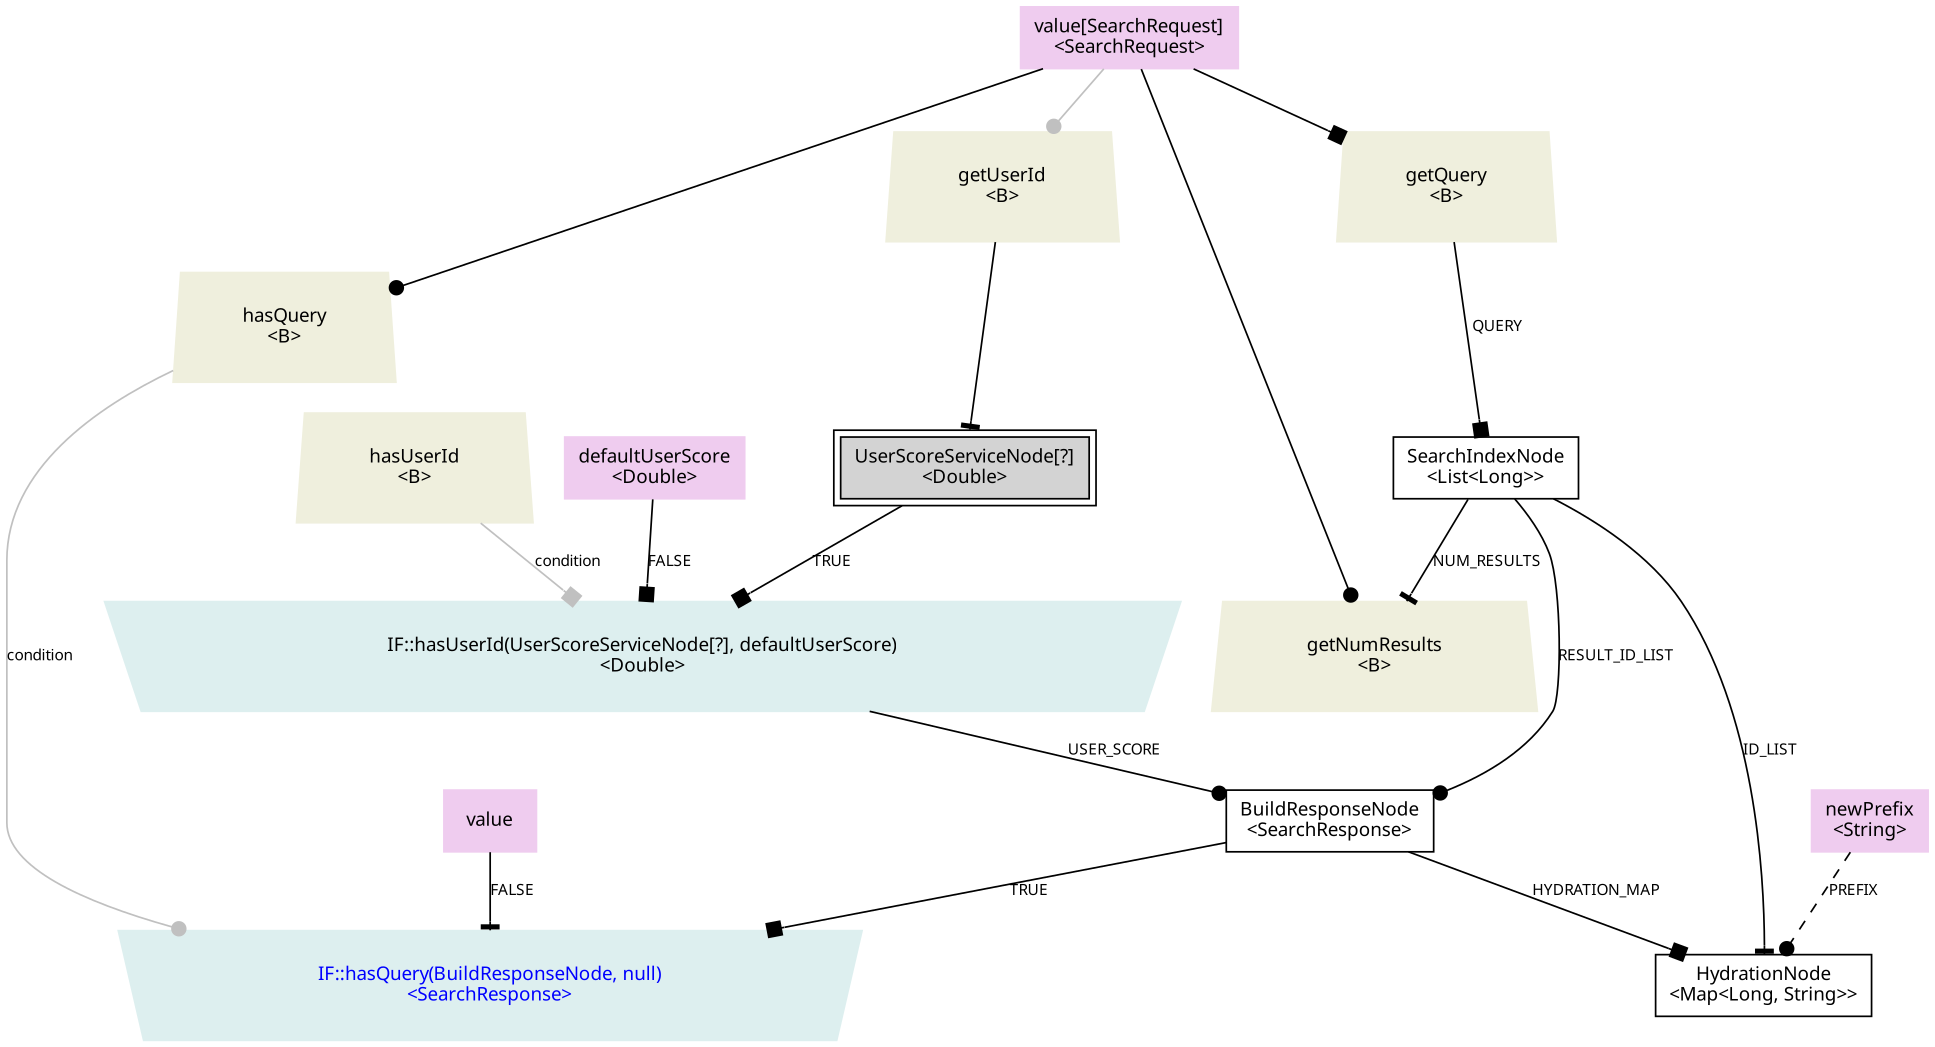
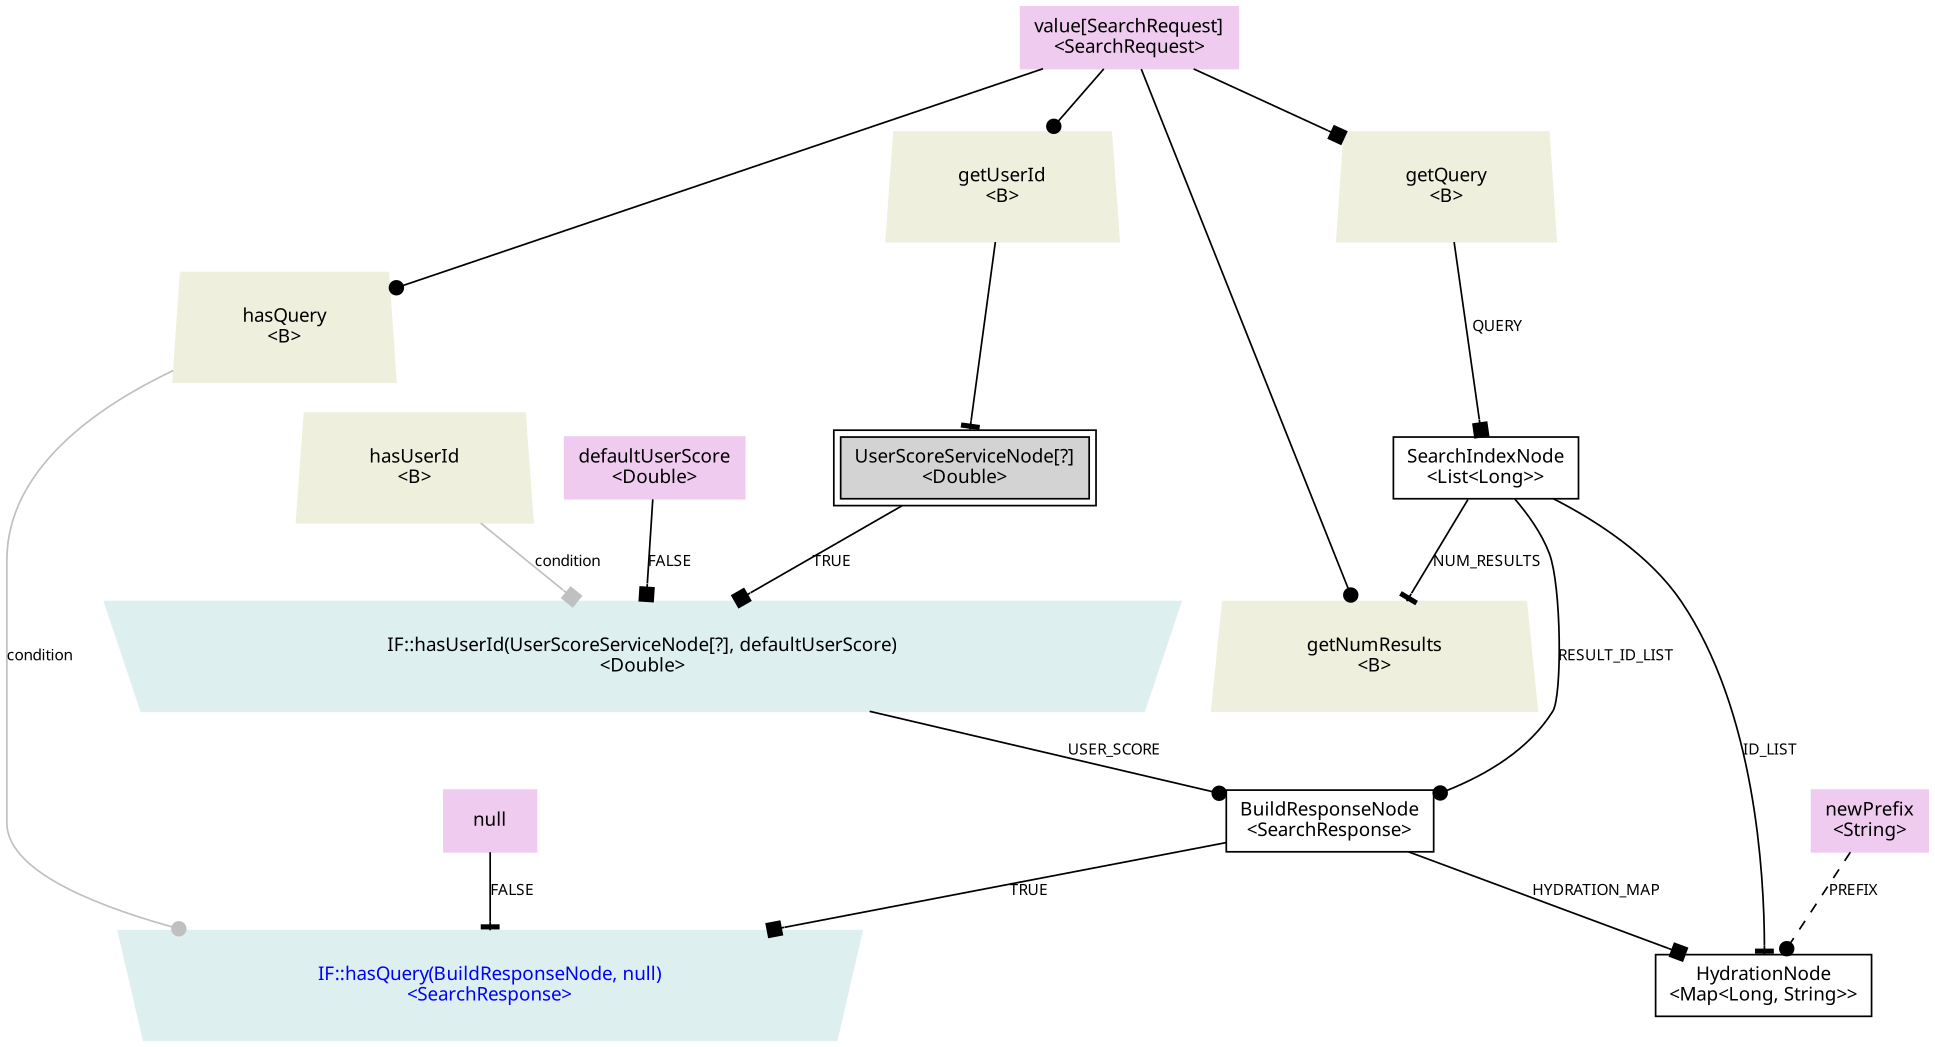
edge "value[SearchRequest] <SearchRequest>" -> "getUserId <B>": color grey -> black
node "value": label "value" -> "null"
